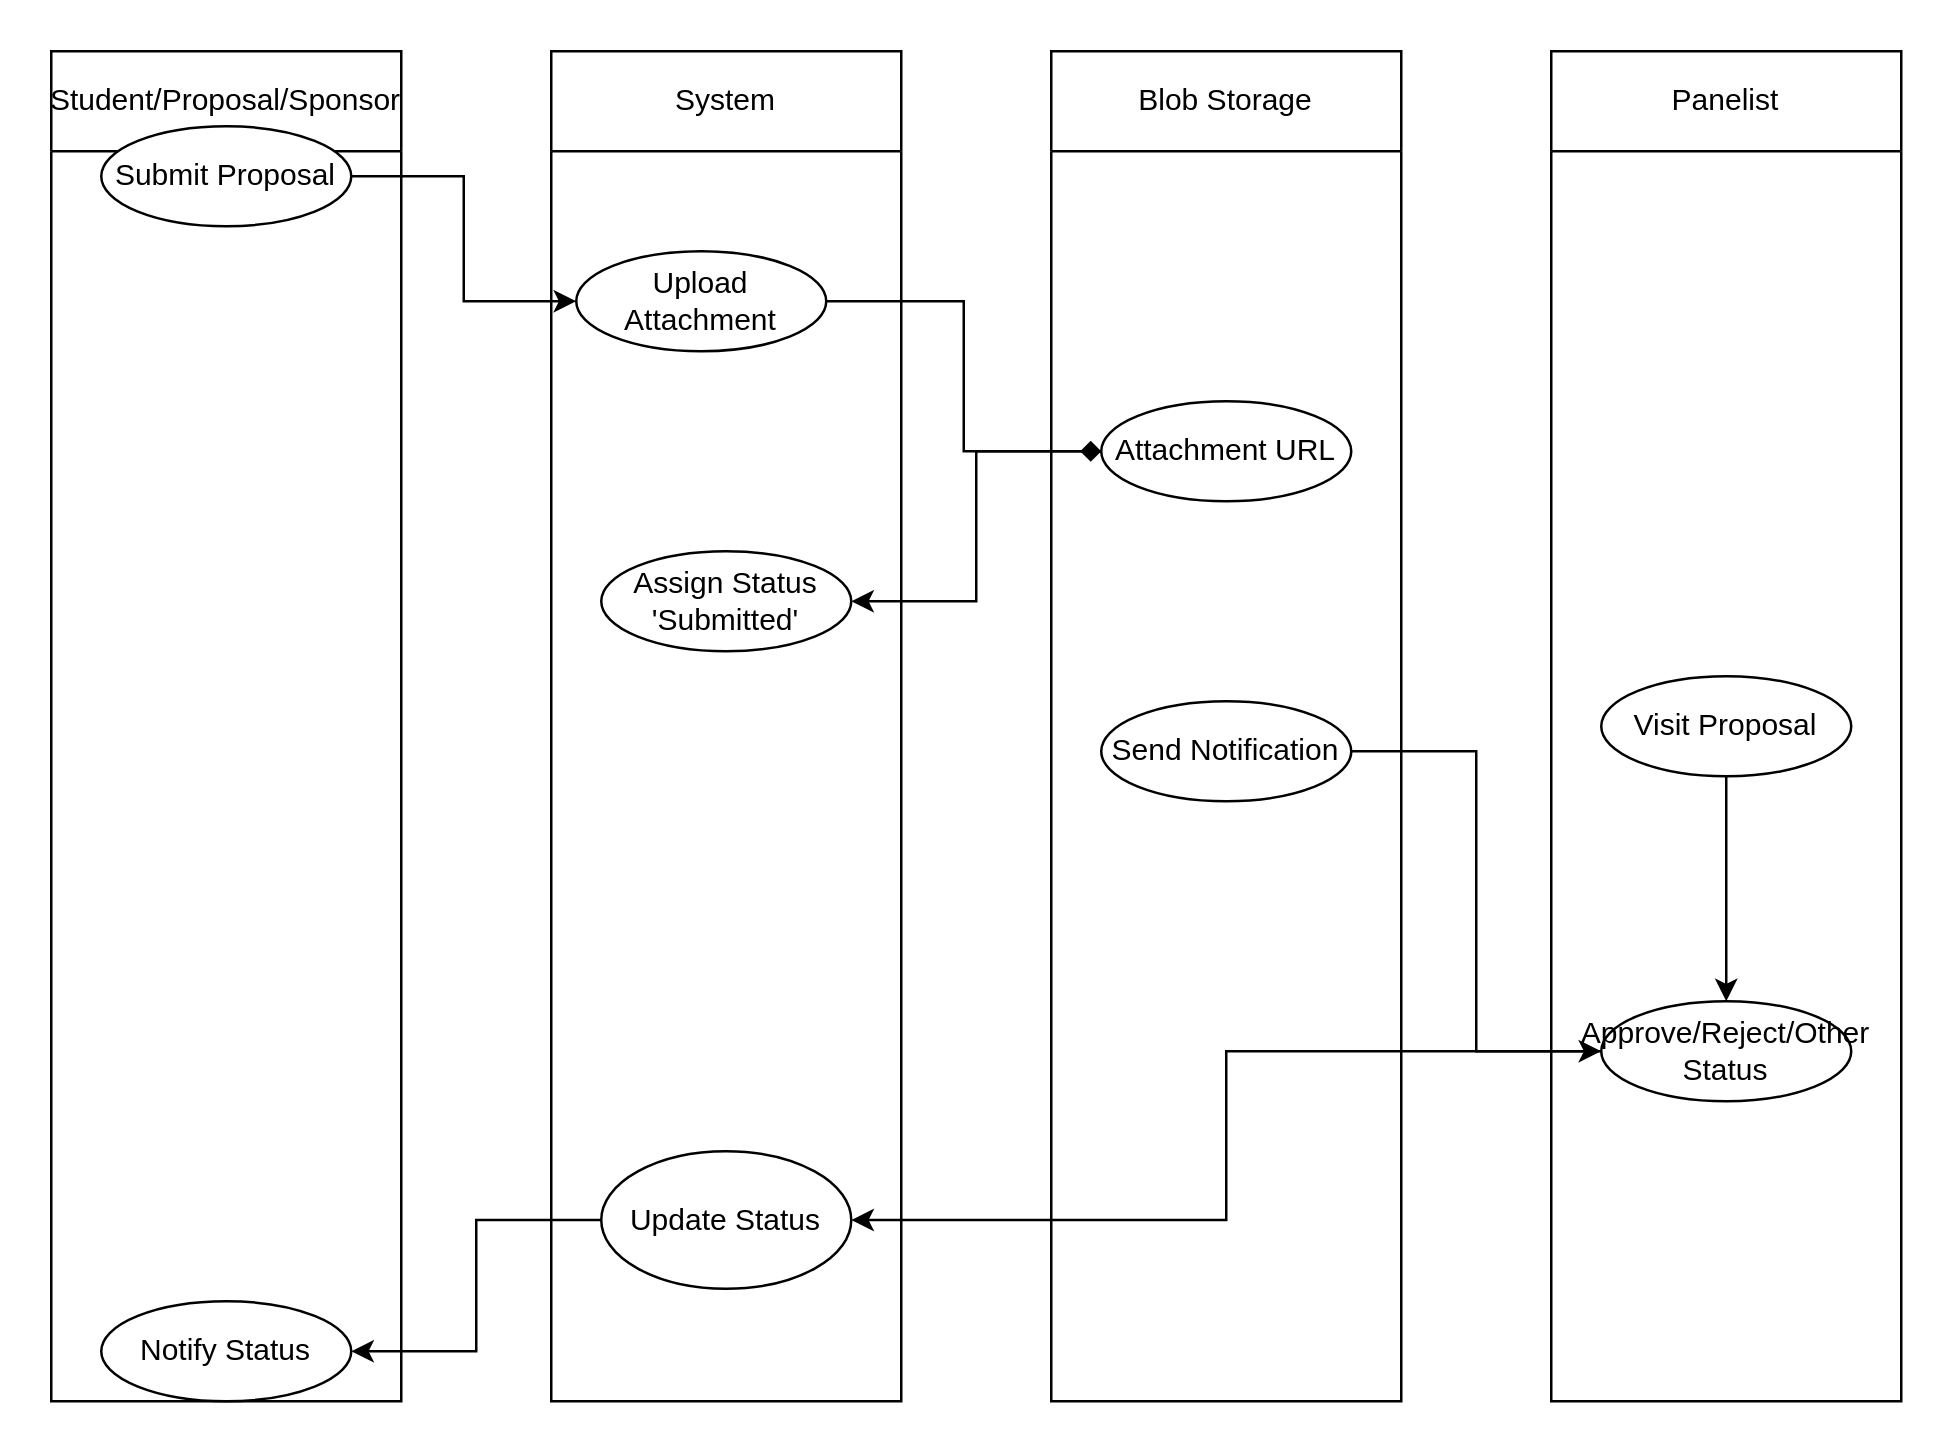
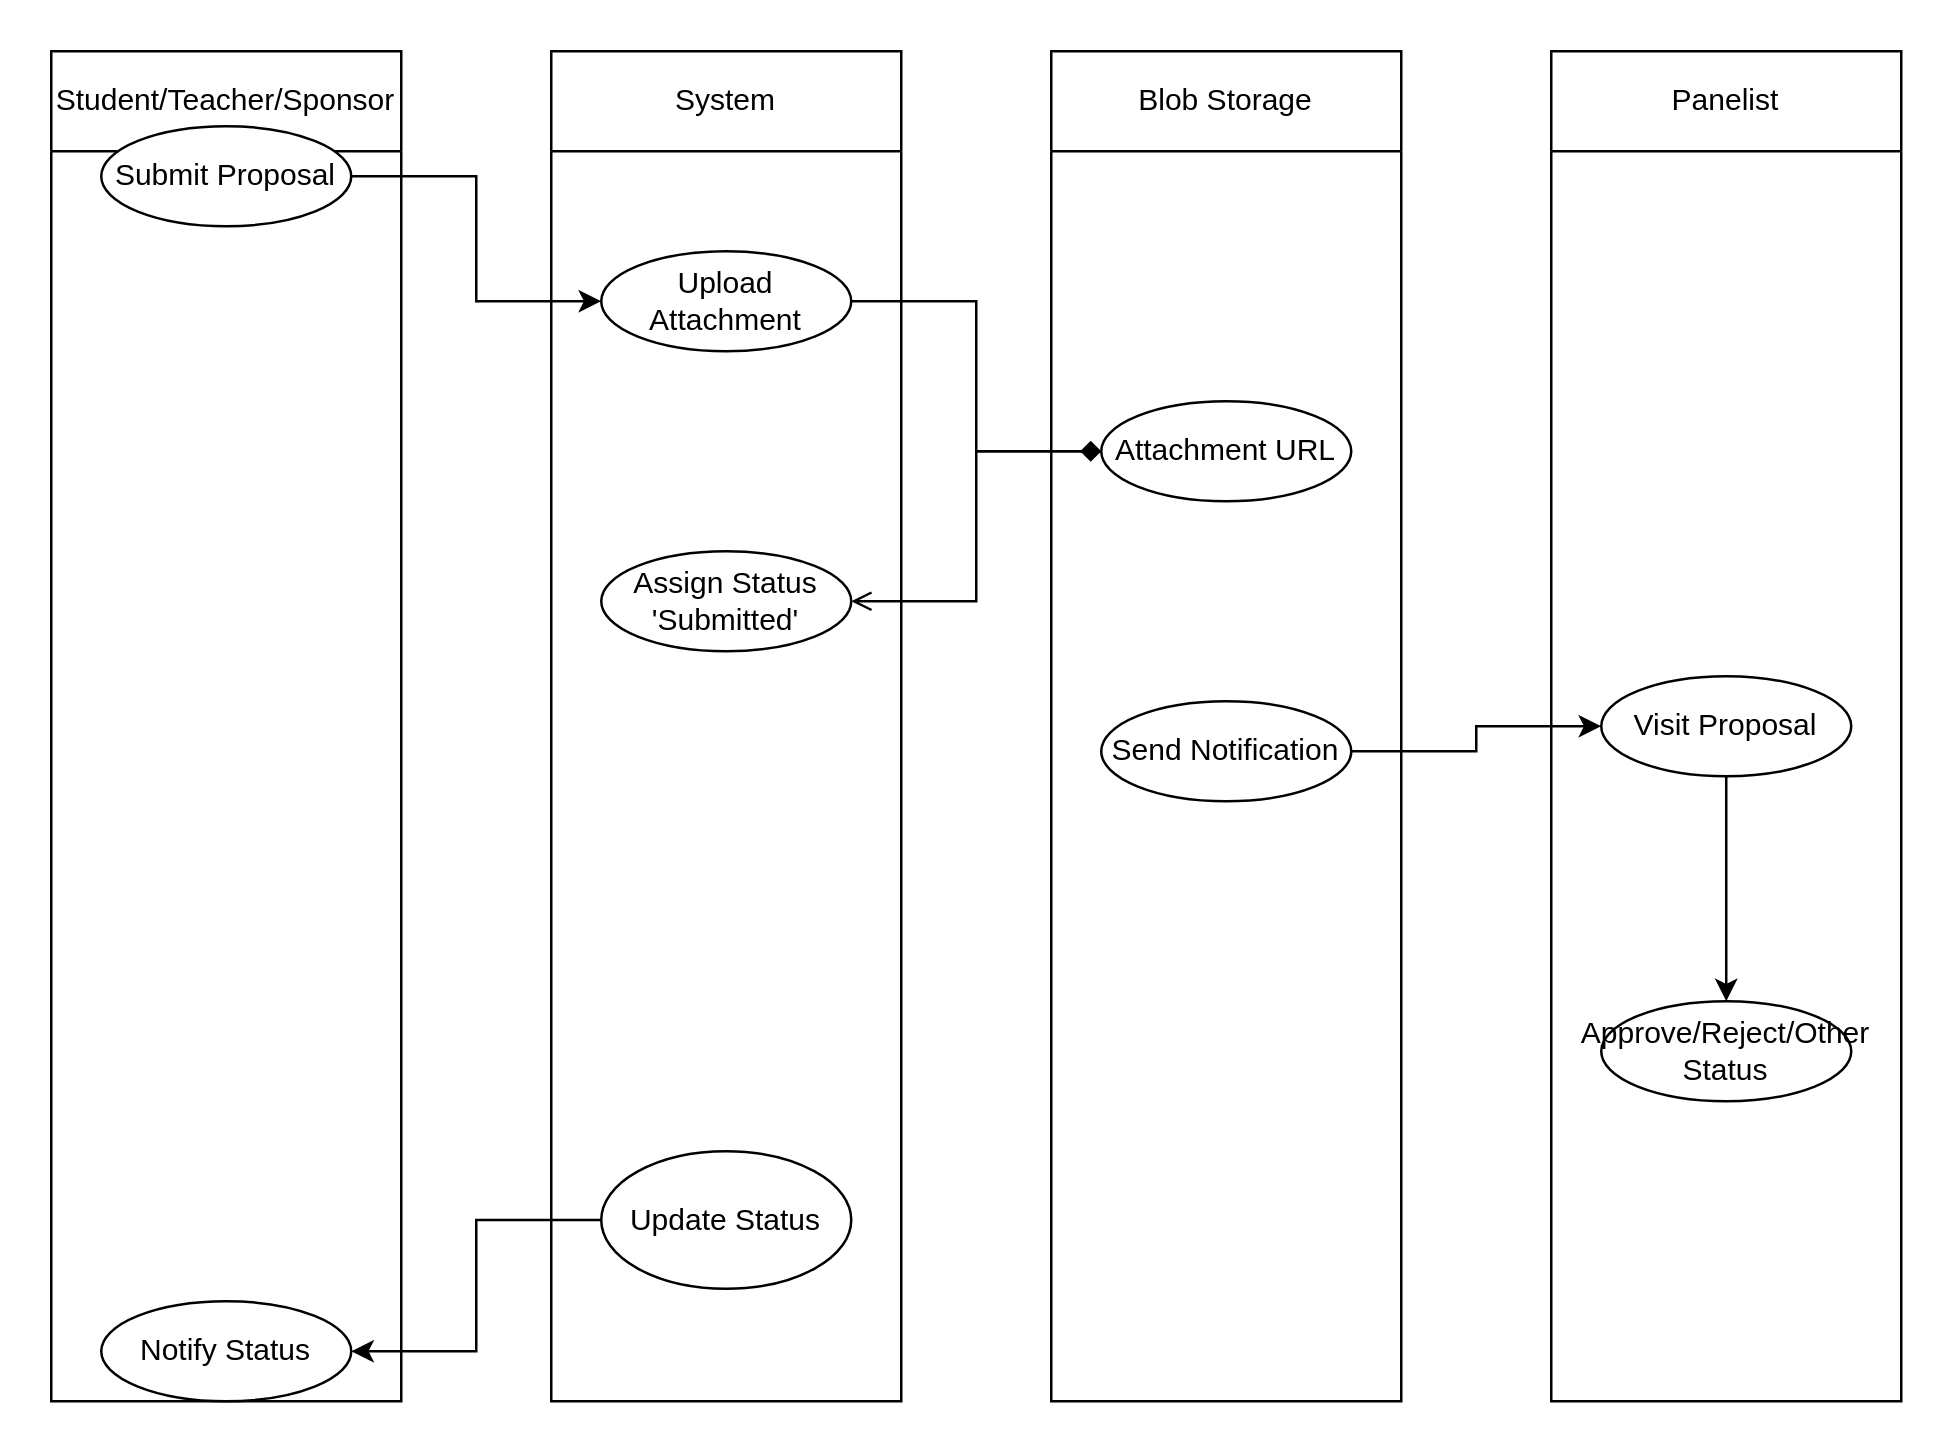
node "Student/Proposal/Sponsor": label "Student/Proposal/Sponsor" -> "Student/Teacher/Sponsor"
node "Upload Attachment": moved (701, 301) -> (726, 301)
edge "Attachment URL" -> "Assign Status 'Submitted'": arrowhead classic -> open
edge "Send Notification" -> "Approve/Reject/Other Status": now "Send Notification" -> "Visit Proposal"
edge "Approve/Reject/Other Status" -> "Update Status": removed
